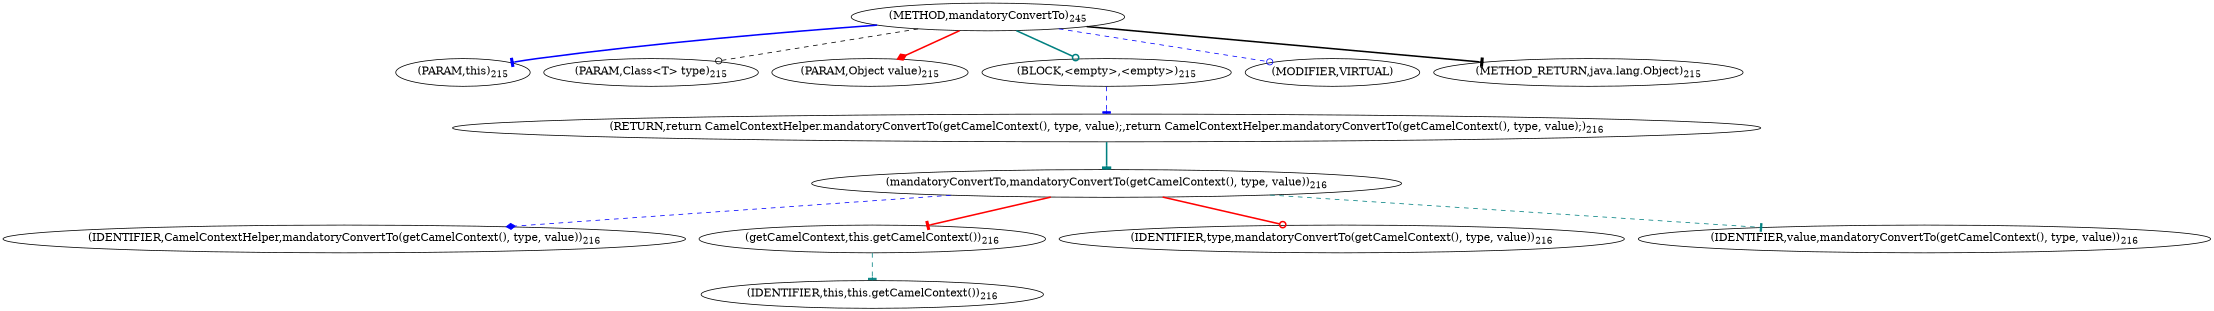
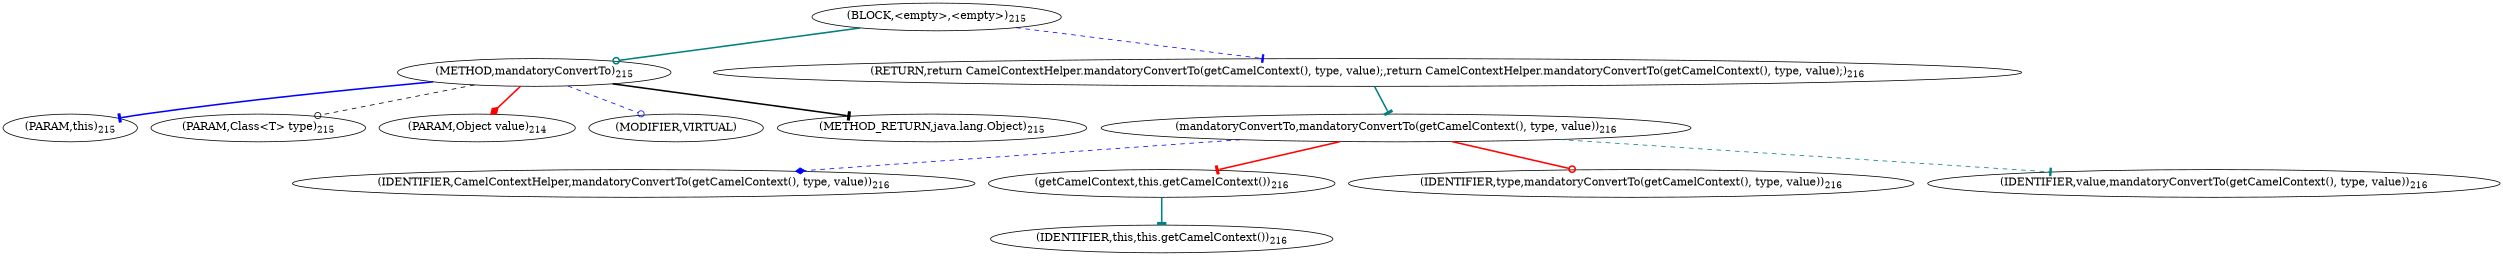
node "(METHOD,mandatoryConvertTo)": text "245" -> "215"
edge "(METHOD,mandatoryConvertTo)" -> "(BLOCK,<empty>,<empty>)": reversed
node "(PARAM,Object value)": text "215" -> "214"
edge "(getCamelContext,this.getCamelContext())" -> "(IDENTIFIER,this,this.getCamelContext())": style dashed -> bold
